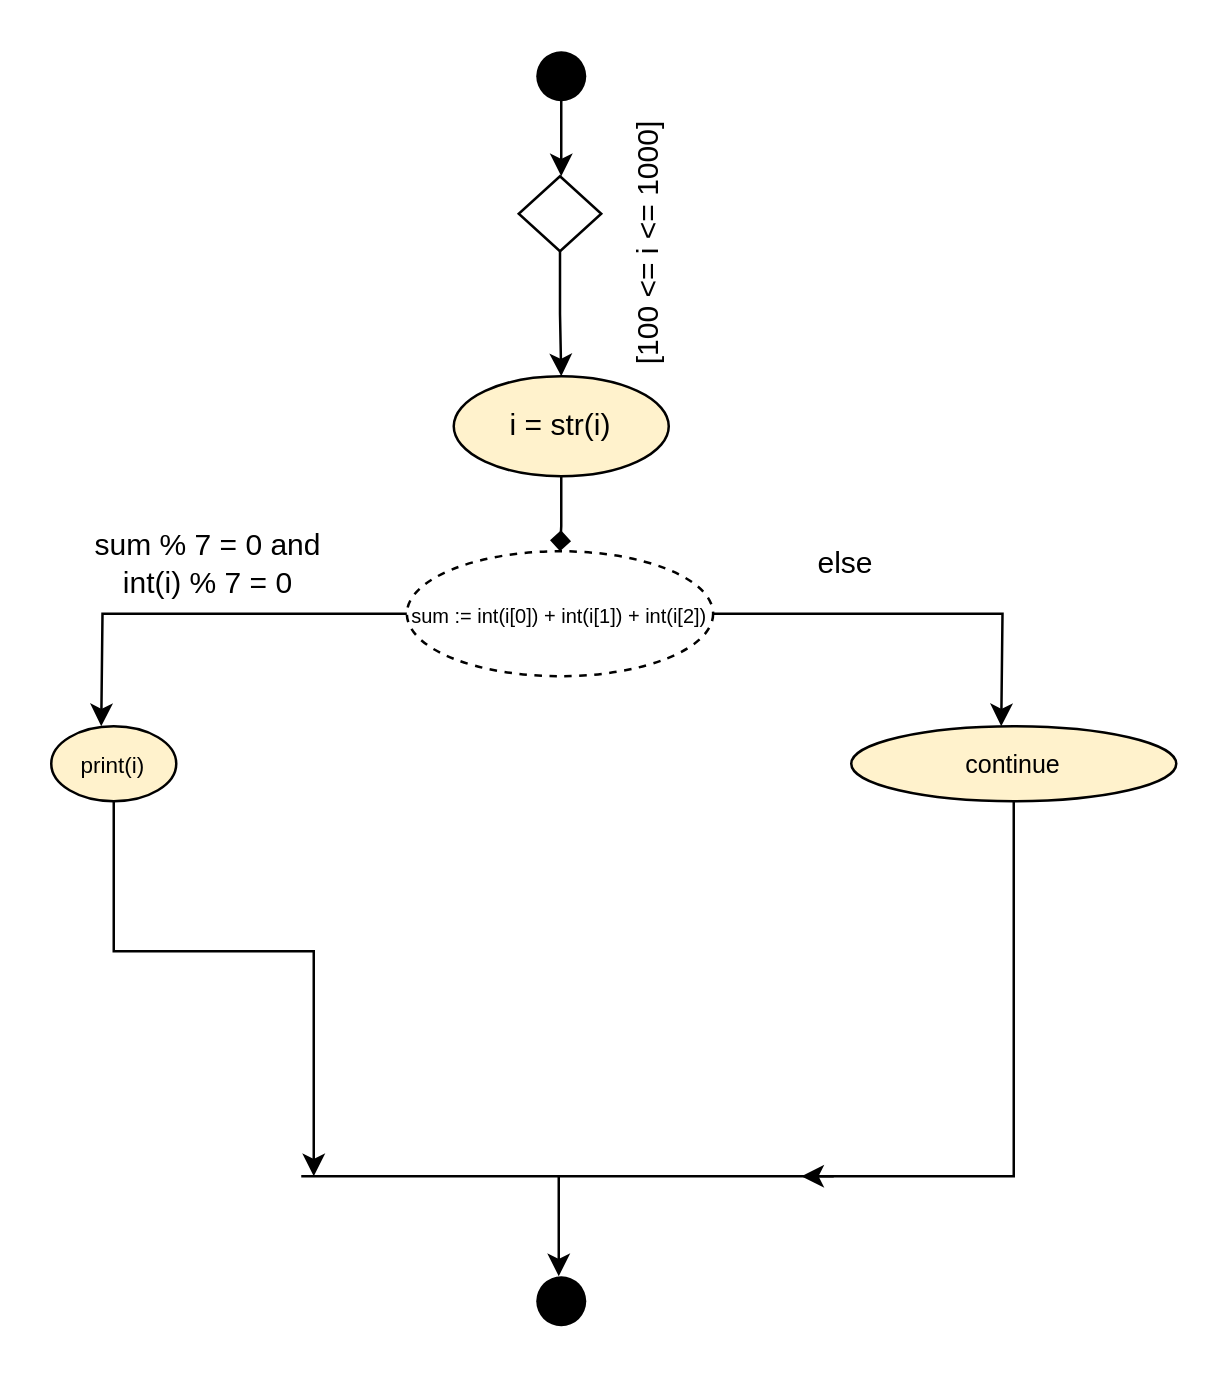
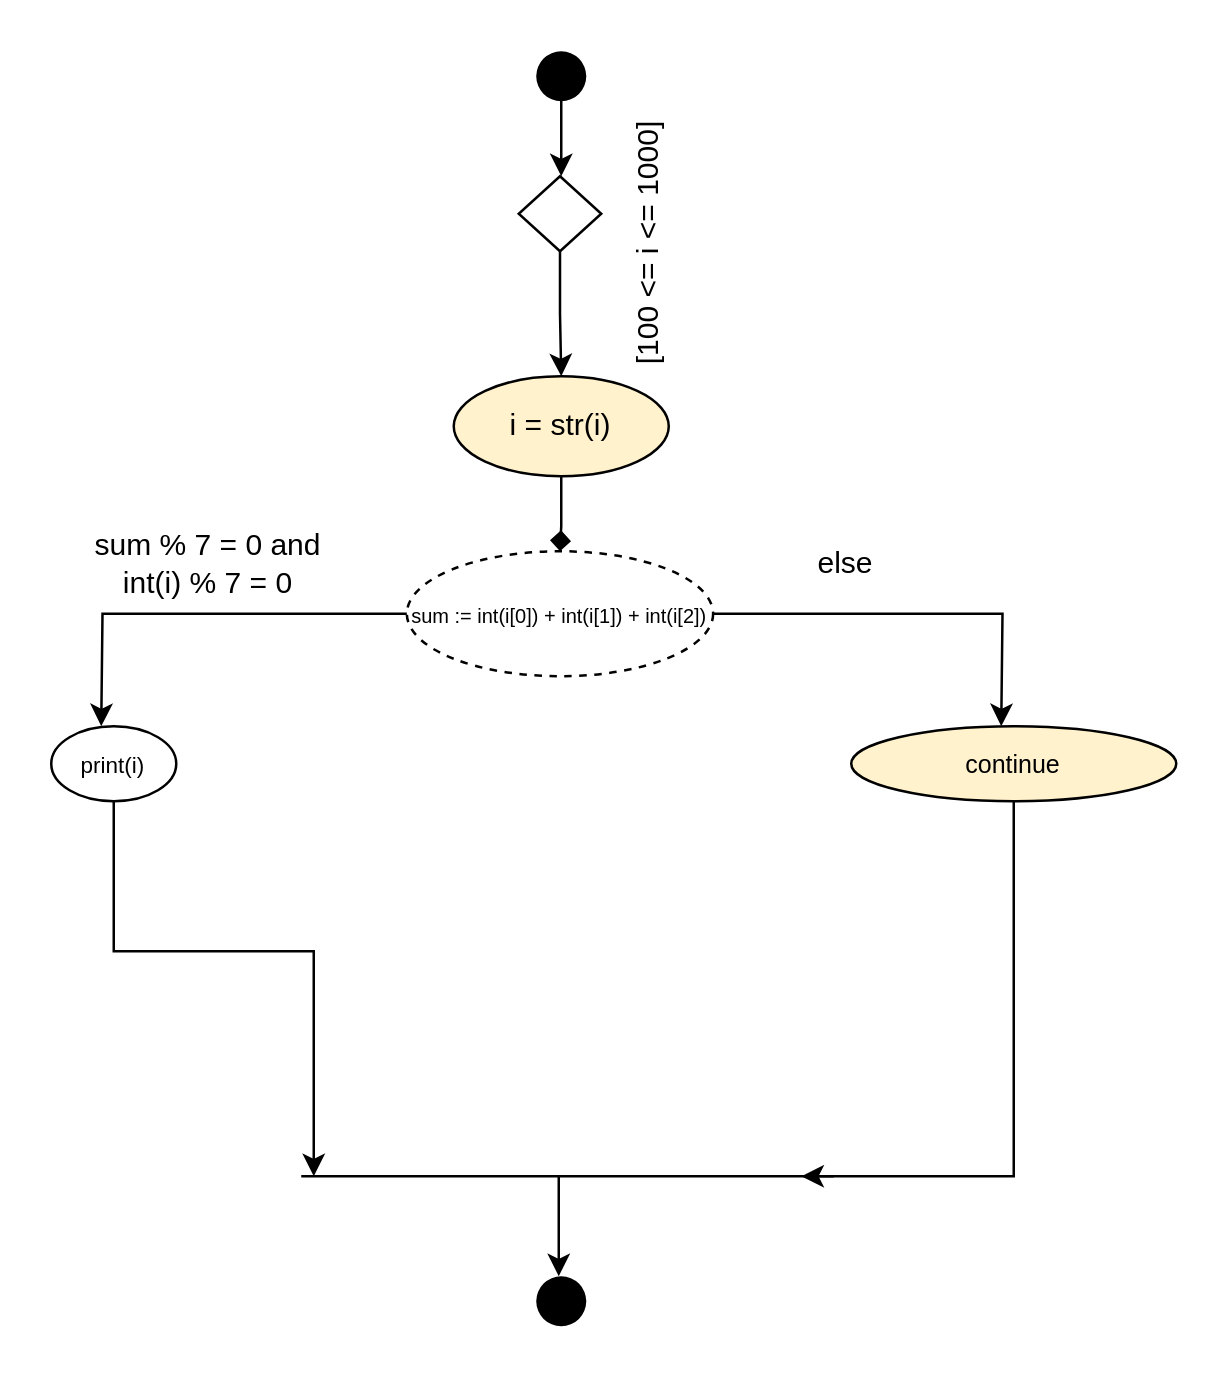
node "print(i)": fillcolor #fff2cc -> #ffffff
